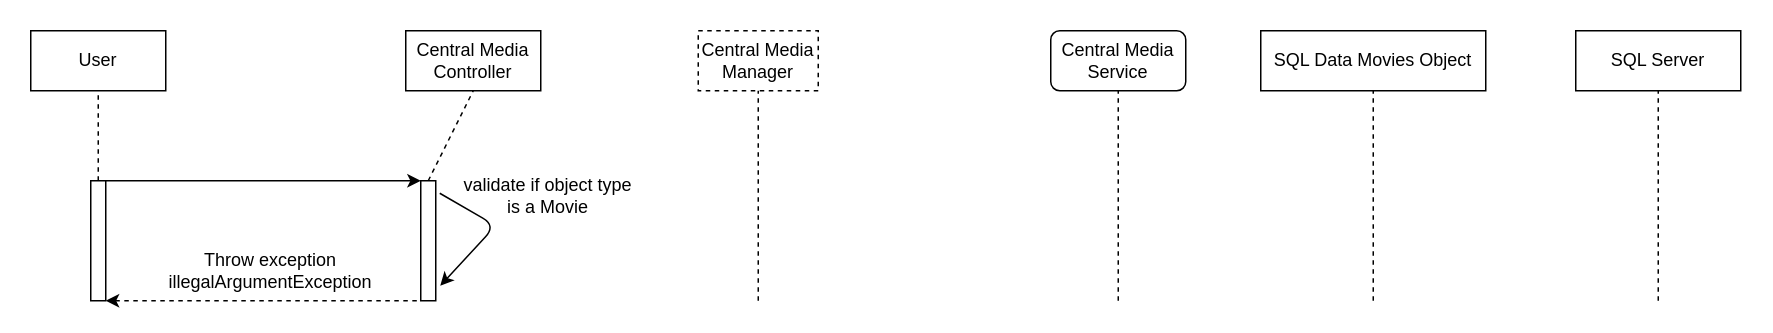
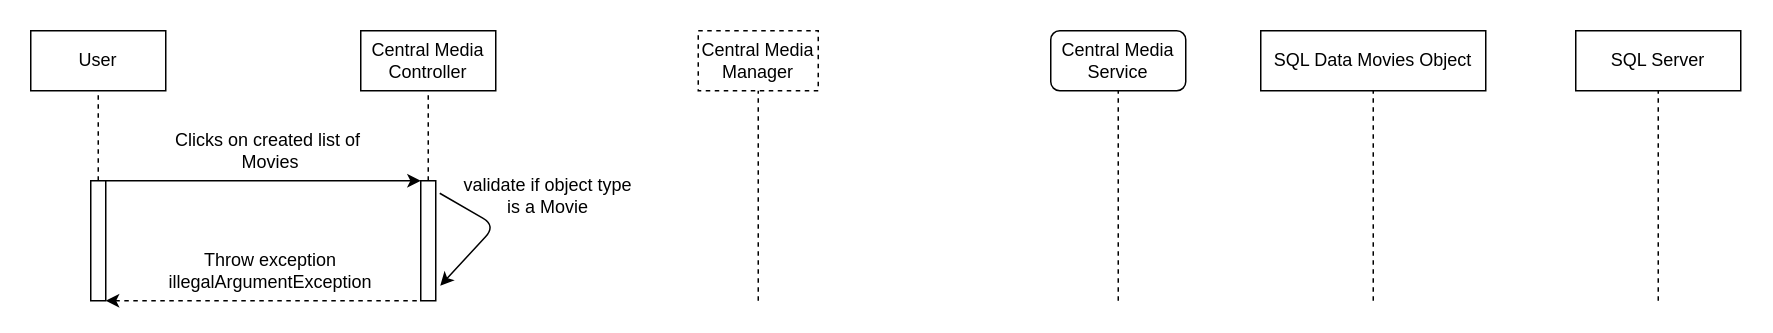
node "Central Media Controller": moved (473, 61) -> (428, 61)
node "Clicks on created list of Movies": added
